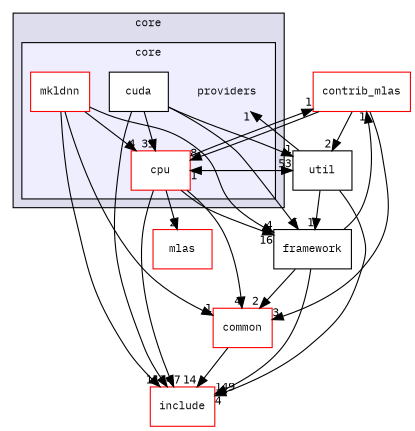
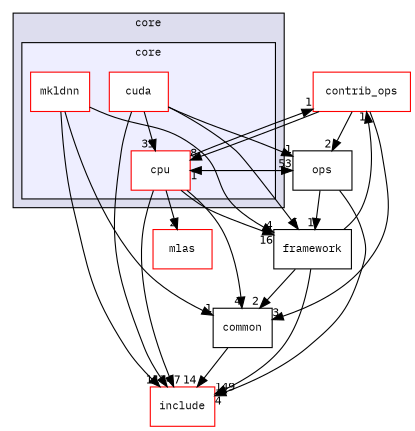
node "cuda": color black -> red
node "providers": removed
node "contrib_mlas": label "contrib_mlas" -> "contrib_ops"
edge "mkldnn" -> "cpu": removed
node "util": label "util" -> "ops"
node "common": color red -> black
